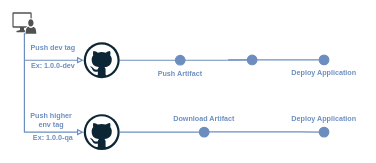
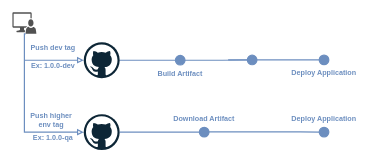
node "Push Artifact": label "Push Artifact" -> "Build Artifact"
